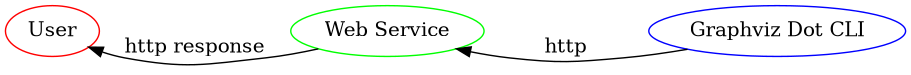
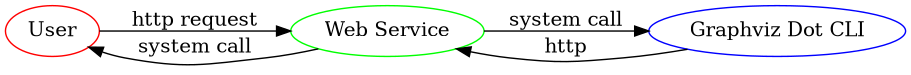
edge "User" -> "Web Service": added, label "http request"
edge "Web Service" -> "Graphviz Dot CLI": added, label "system call"
edge "Web Service" -> "User": label "http response" -> "system call"
